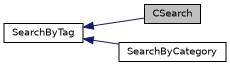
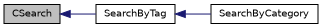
edge "CSearch" -> "SearchByTag": reversed
